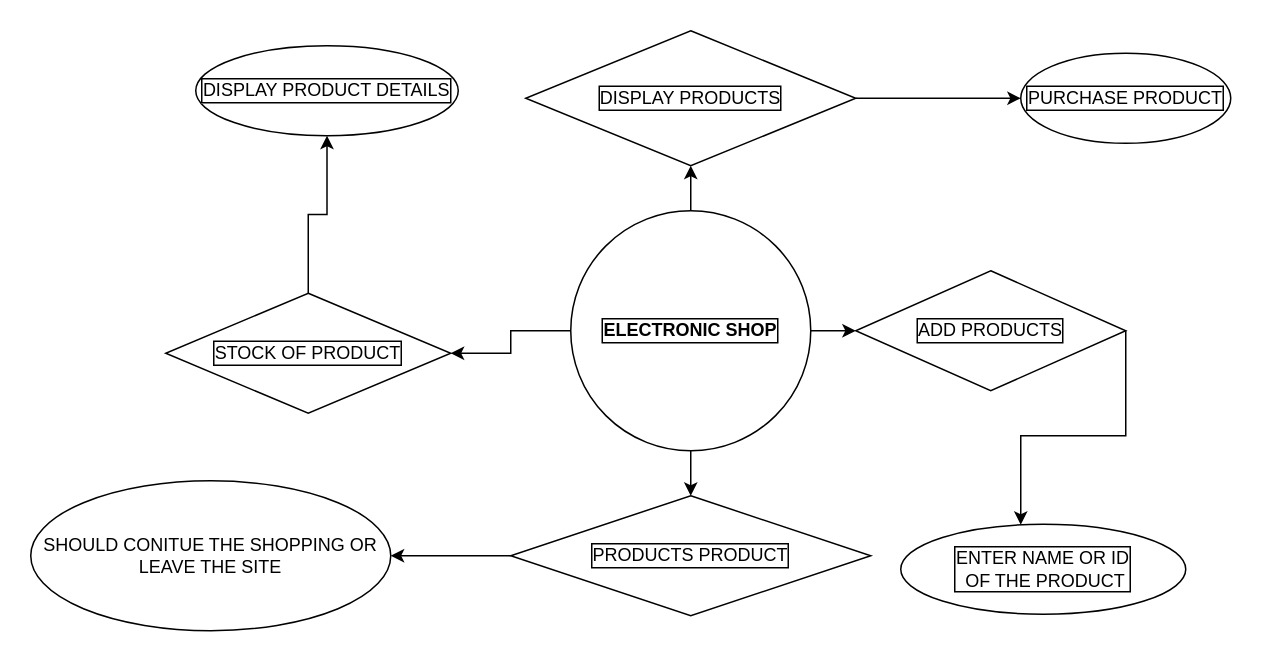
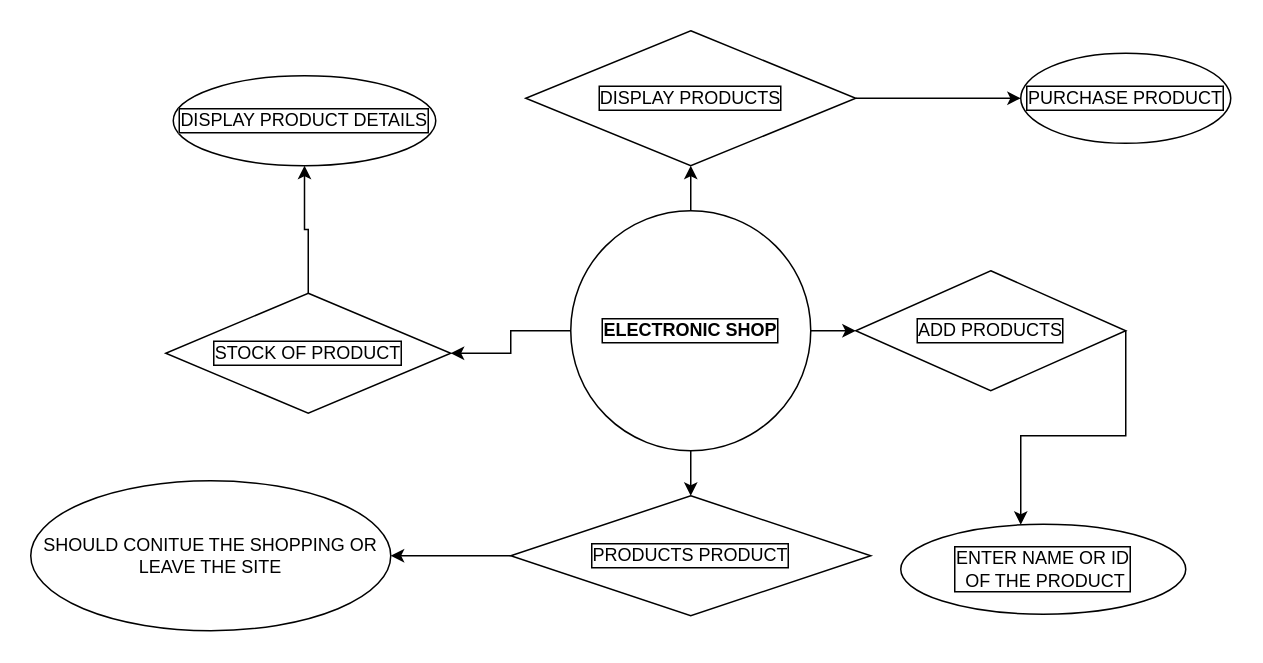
node "DISPLAY PRODUCT DETAILS": moved (327, 91) -> (305, 121)
